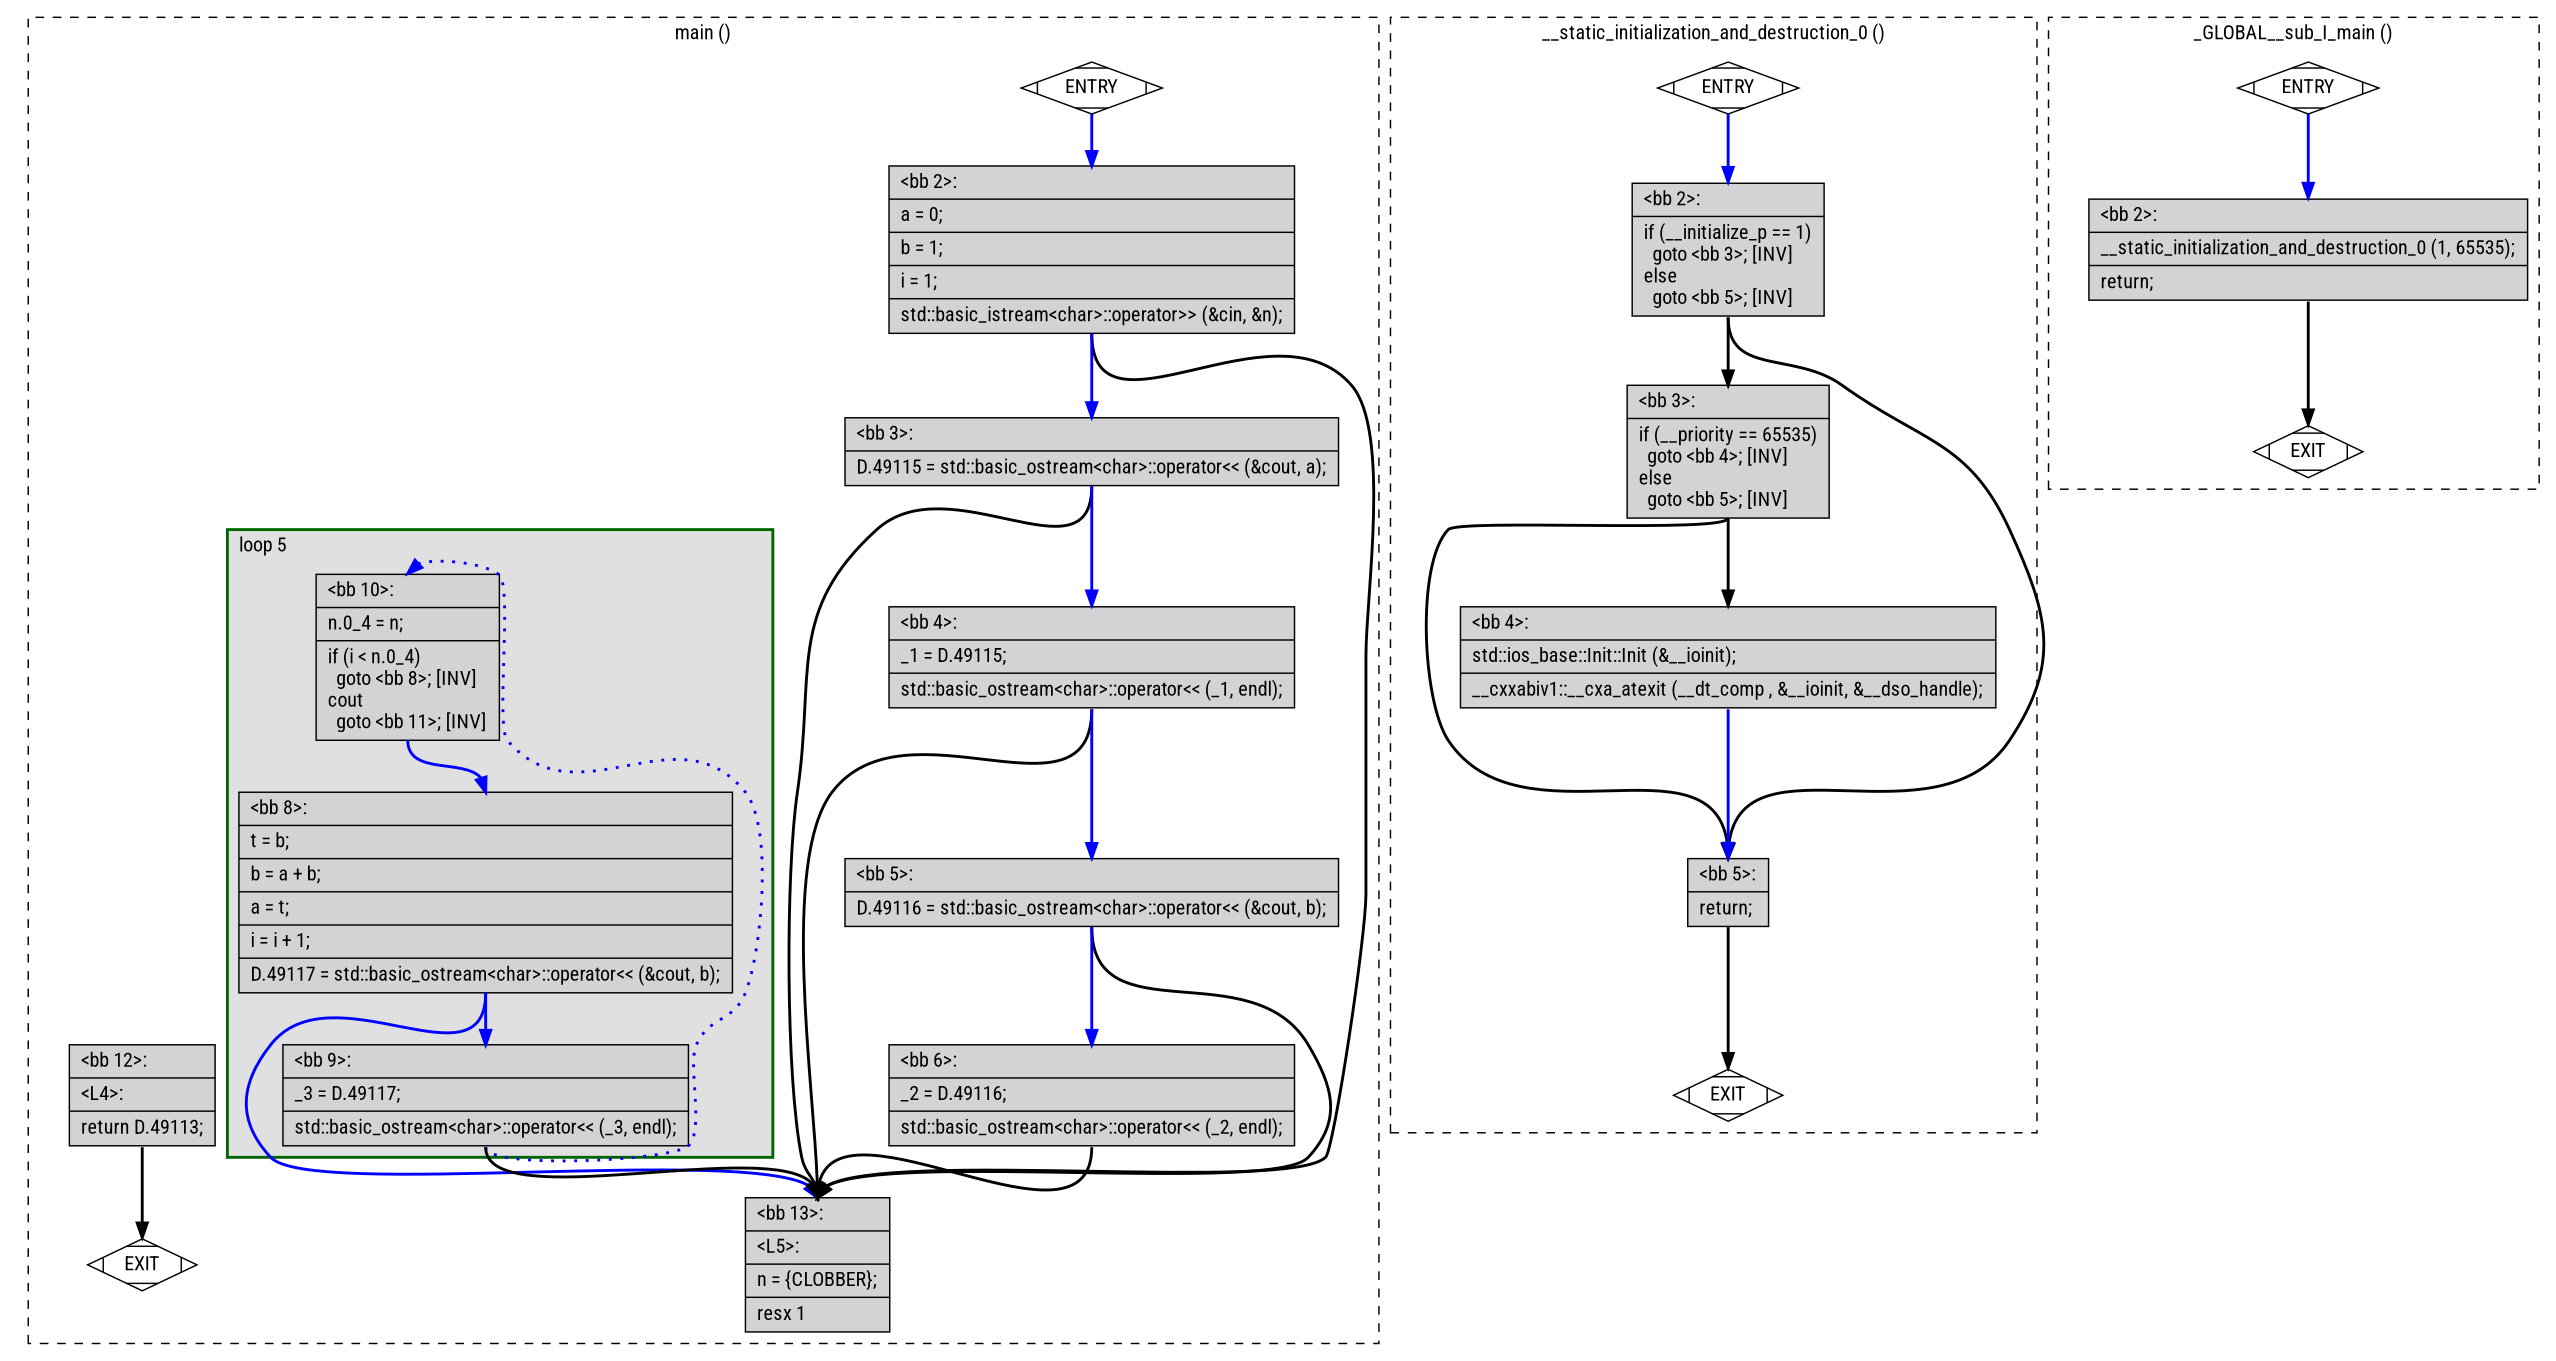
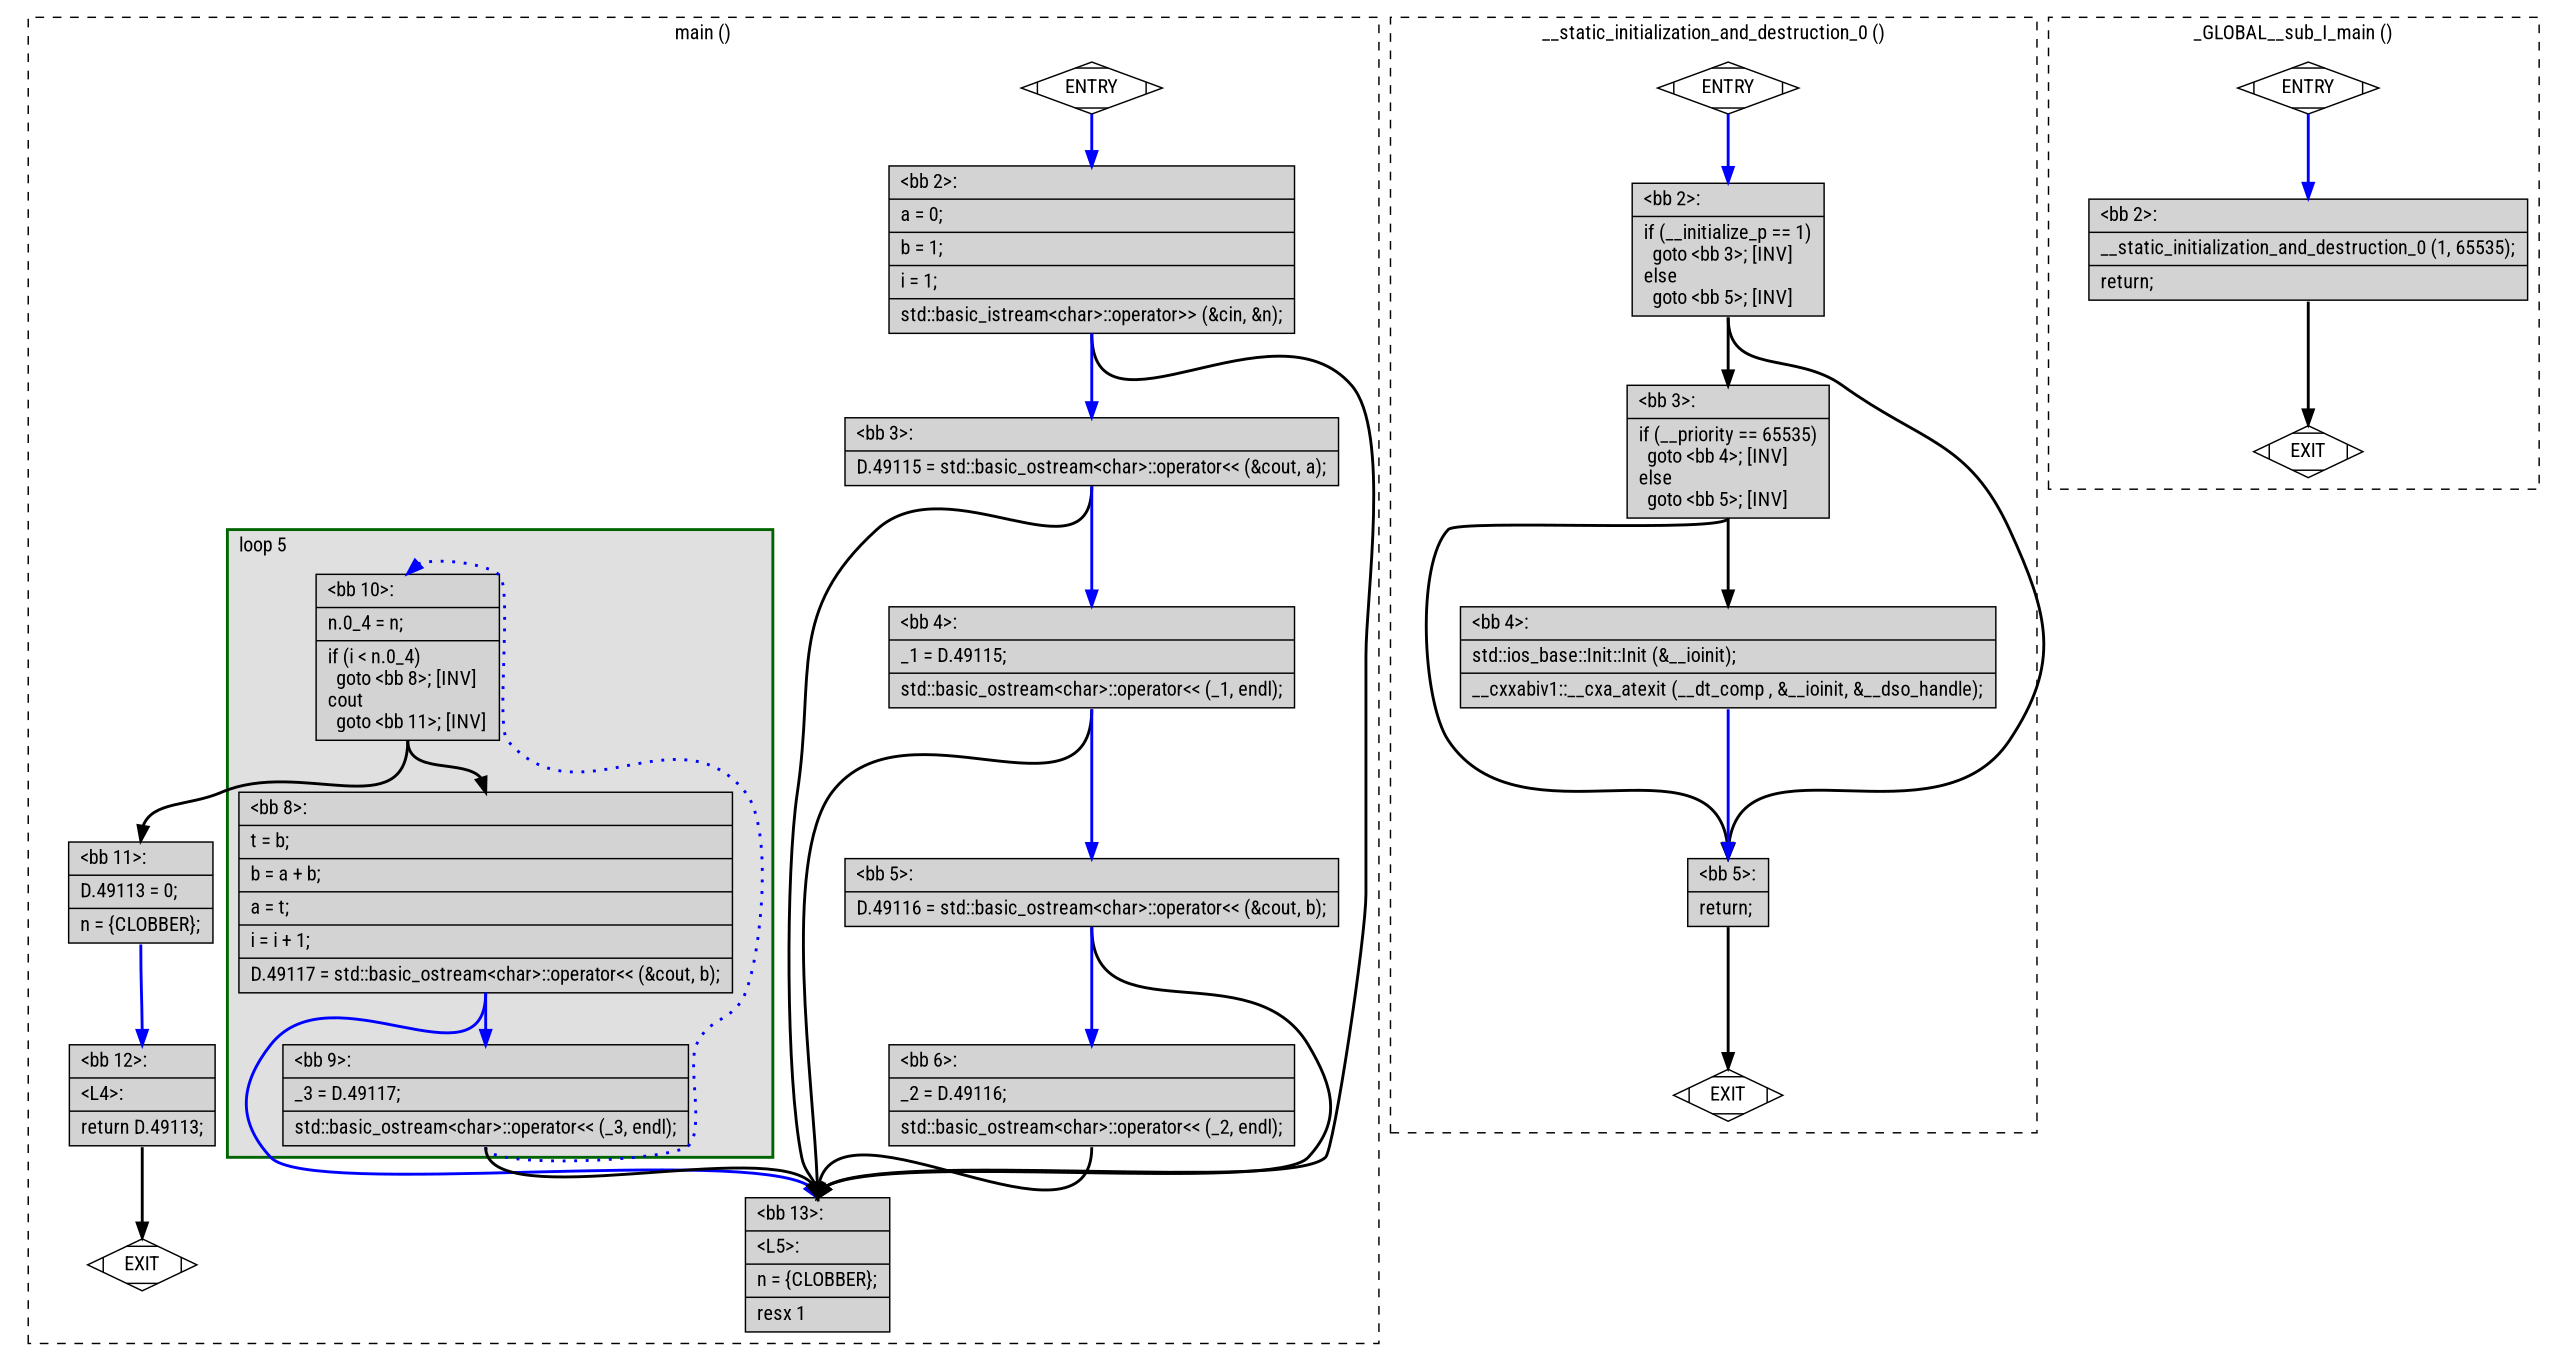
edge "<bb 10>:" -> "<bb 8>:": color blue -> black
node "<bb 11>:": added
